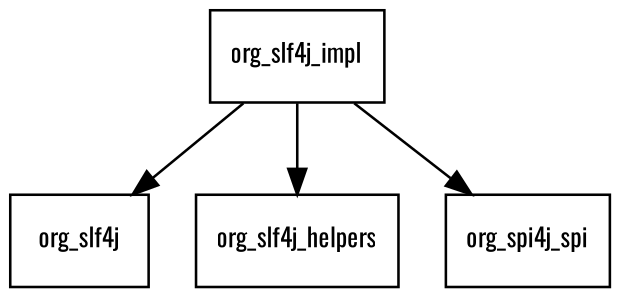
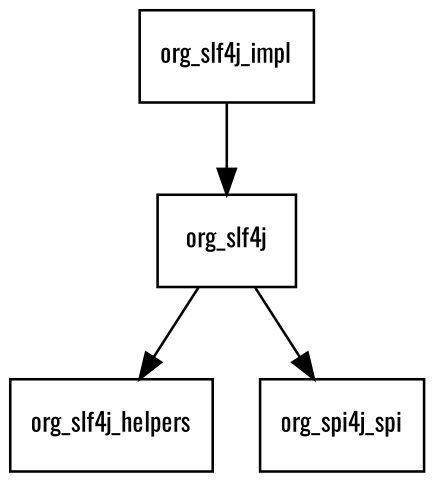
edge "org_slf4j_impl" -> "org_slf4j_helpers": now "org_slf4j" -> "org_slf4j_helpers"
edge "org_slf4j_impl" -> "org_spi4j_spi": now "org_slf4j" -> "org_spi4j_spi"
